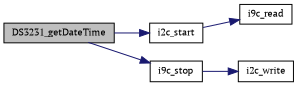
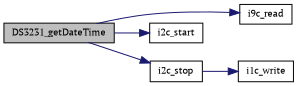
edge "i2c_start" -> "i9c_read": now "DS3231_getDateTime" -> "i9c_read"
node "i9c_stop": label "i9c_stop" -> "i2c_stop"
node "i2c_write": label "i2c_write" -> "i1c_write"
